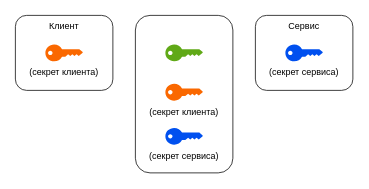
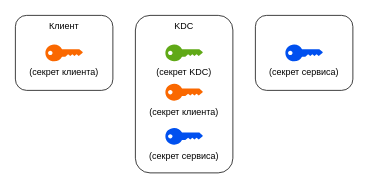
node "KDC": added
node "Сервис": removed
node "(секрет KDC)": added
